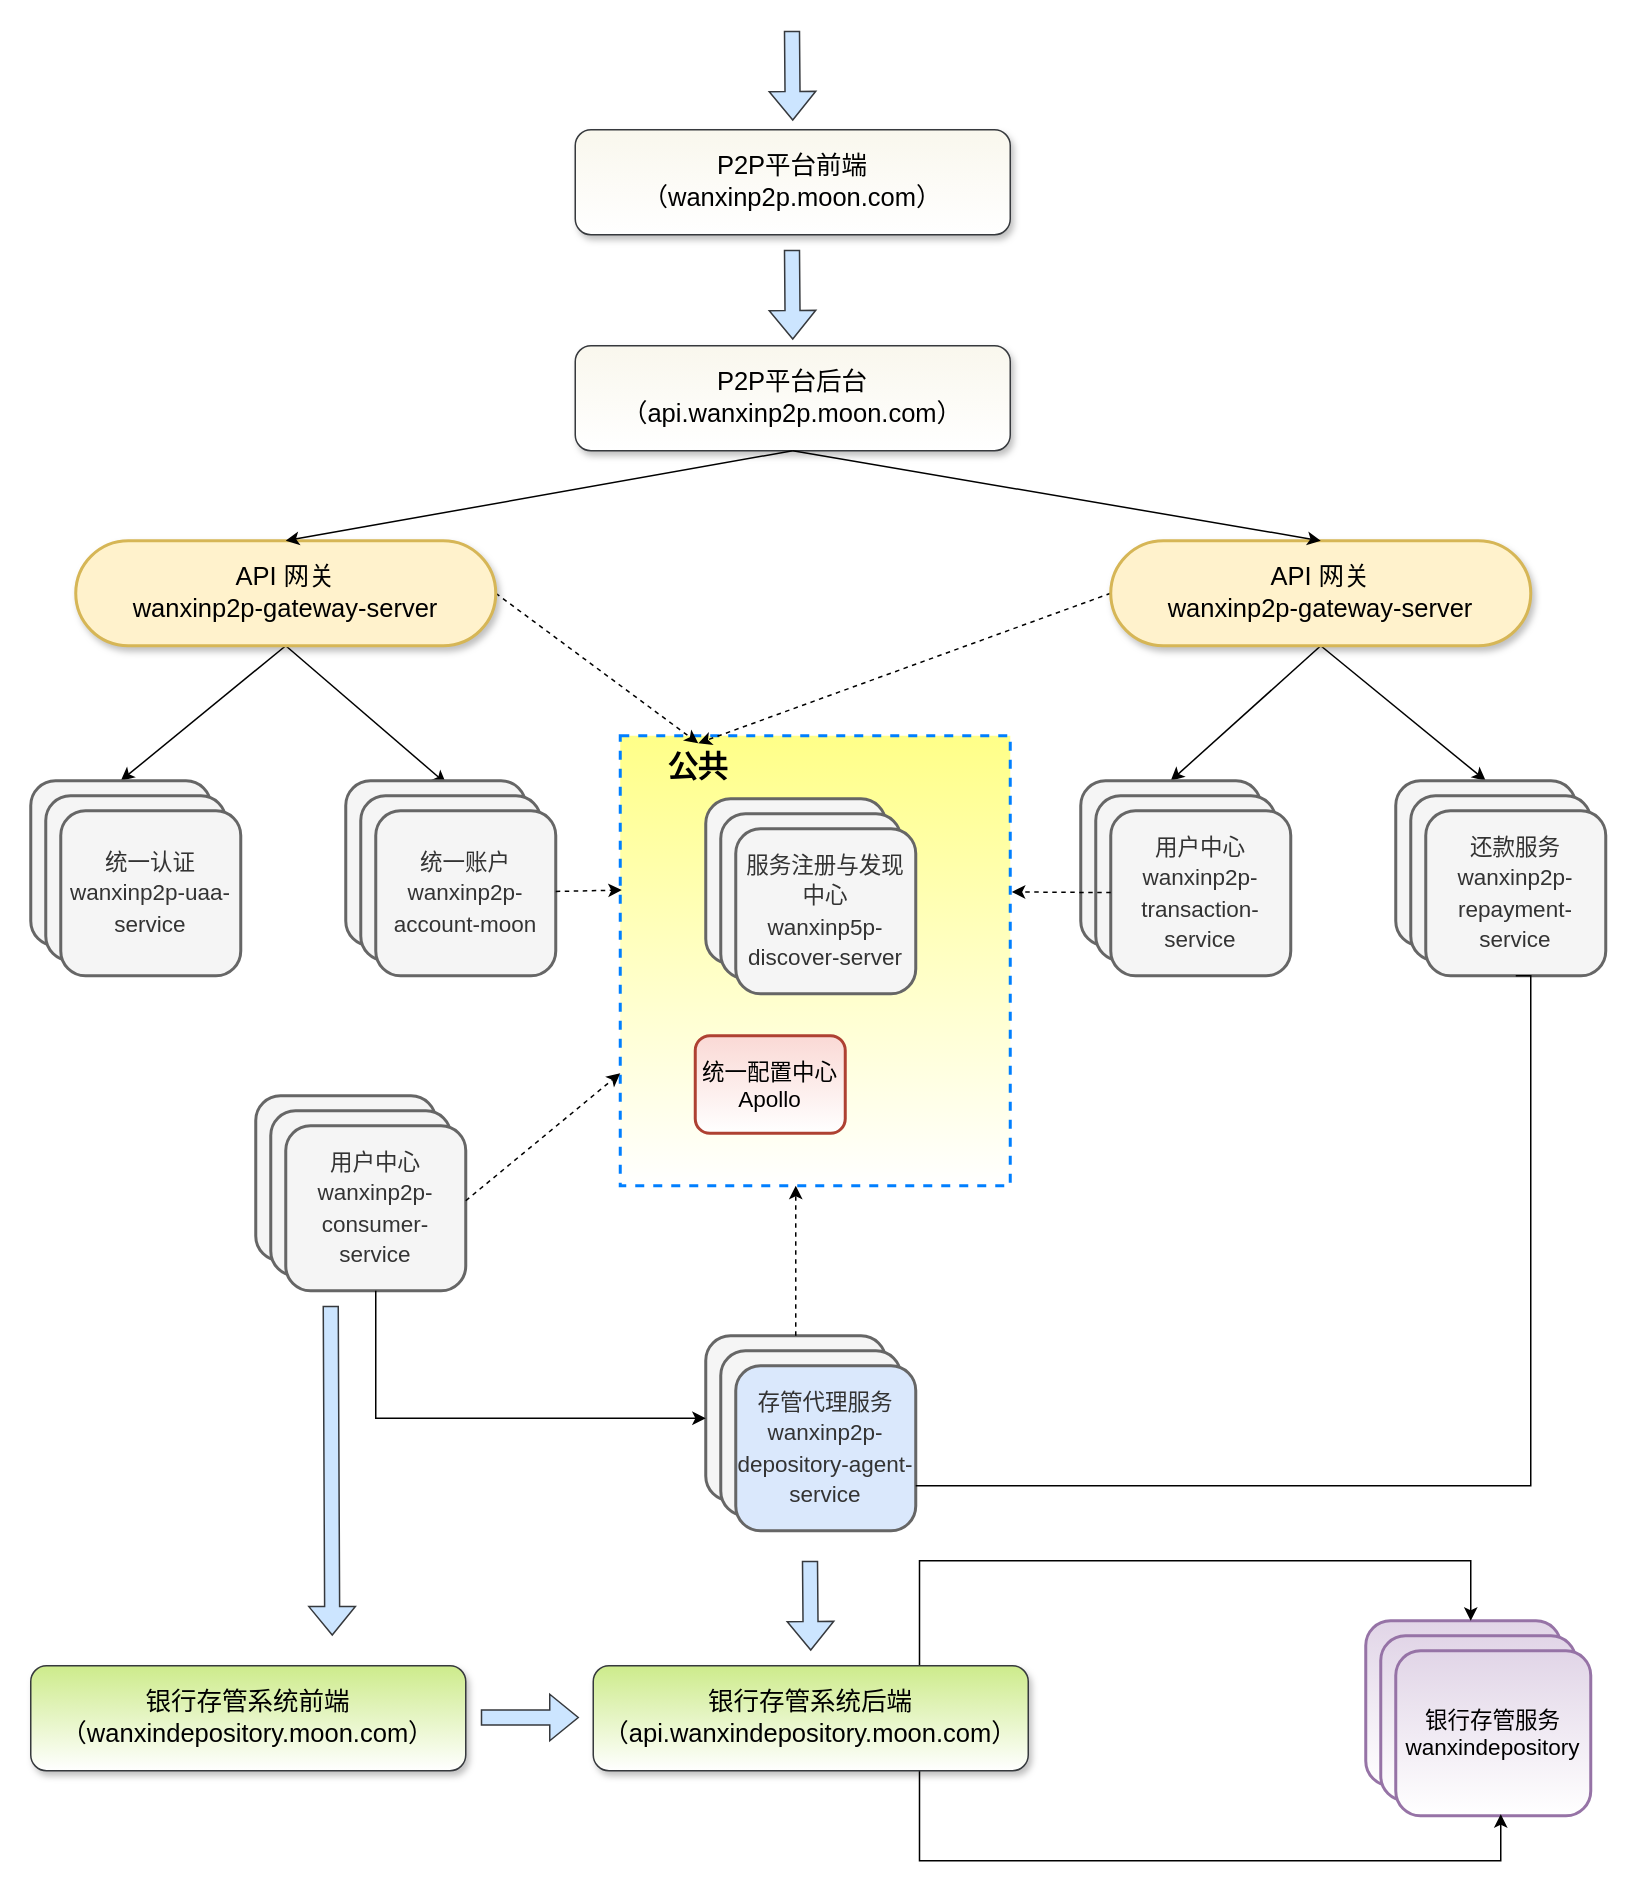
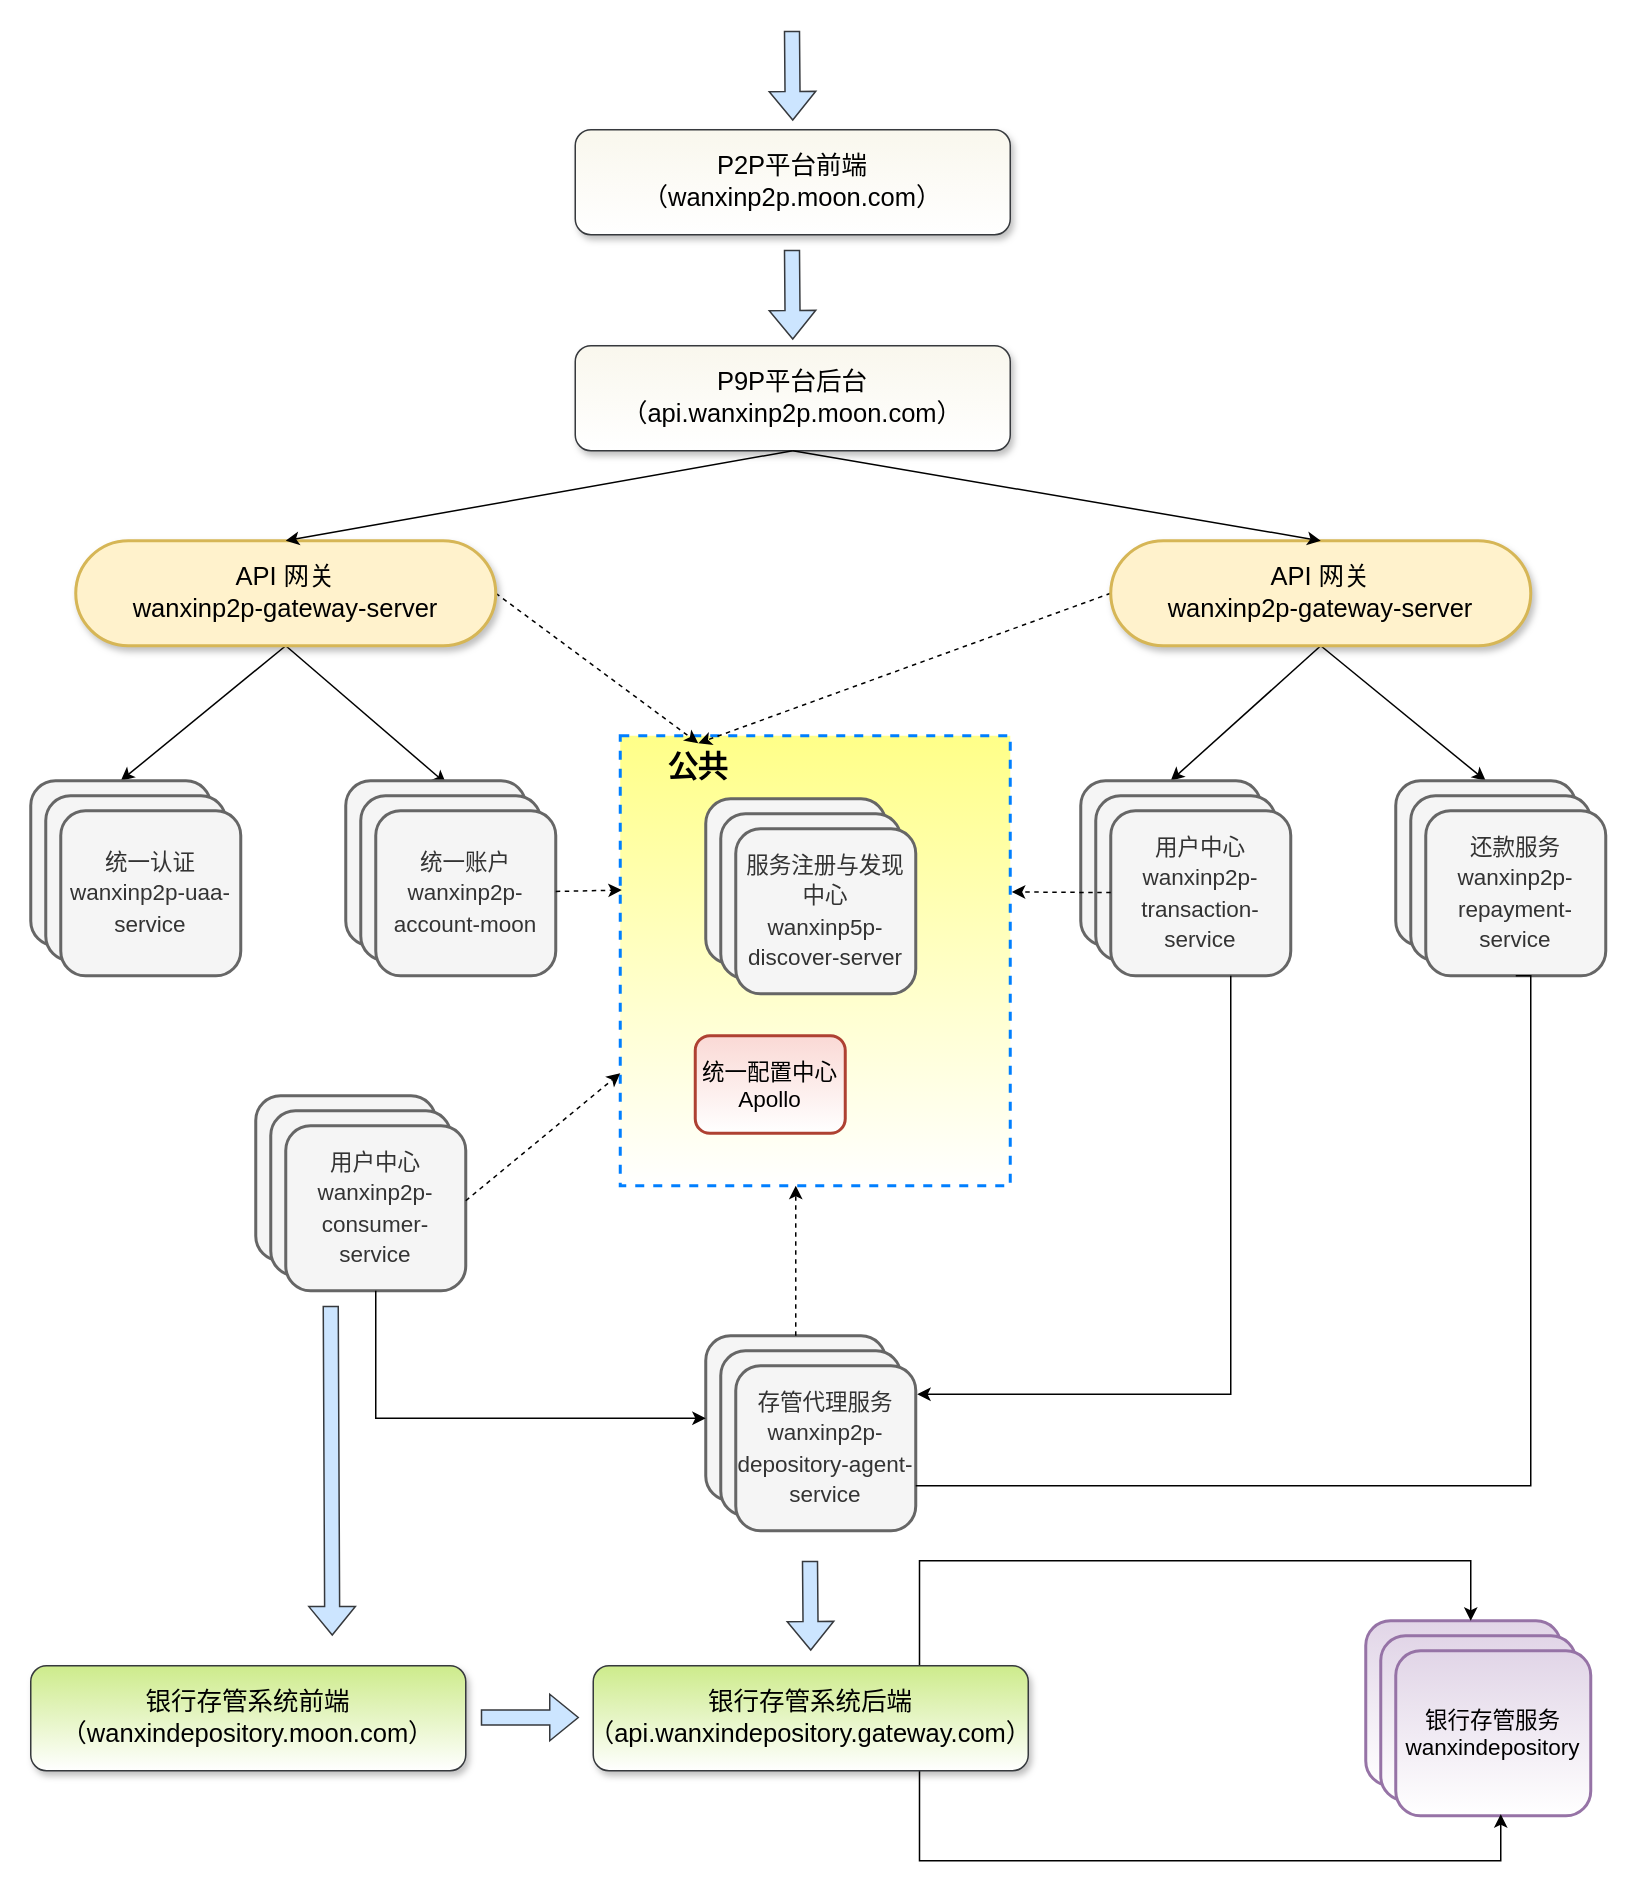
node "P2P平台后台 （api.wanxinp2p.moon.com）": label "P2P平台后台 （api.wanxinp2p.moon.com）" -> "P9P平台后台 （api.wanxinp2p.moon.com）"
edge "用户中心 wanxinp2p-transaction-service" -> "存管代理服务 wanxinp2p-depository-agent-service": added
node "存管代理服务 wanxinp2p-depository-agent-service": fillcolor #dae8fc -> #f5f5f5
node "银行存管系统后端 （api.wanxindepository.moon.com）": label "银行存管系统后端 （api.wanxindepository.moon.com）" -> "银行存管系统后端 （api.wanxindepository.gateway.com）"
